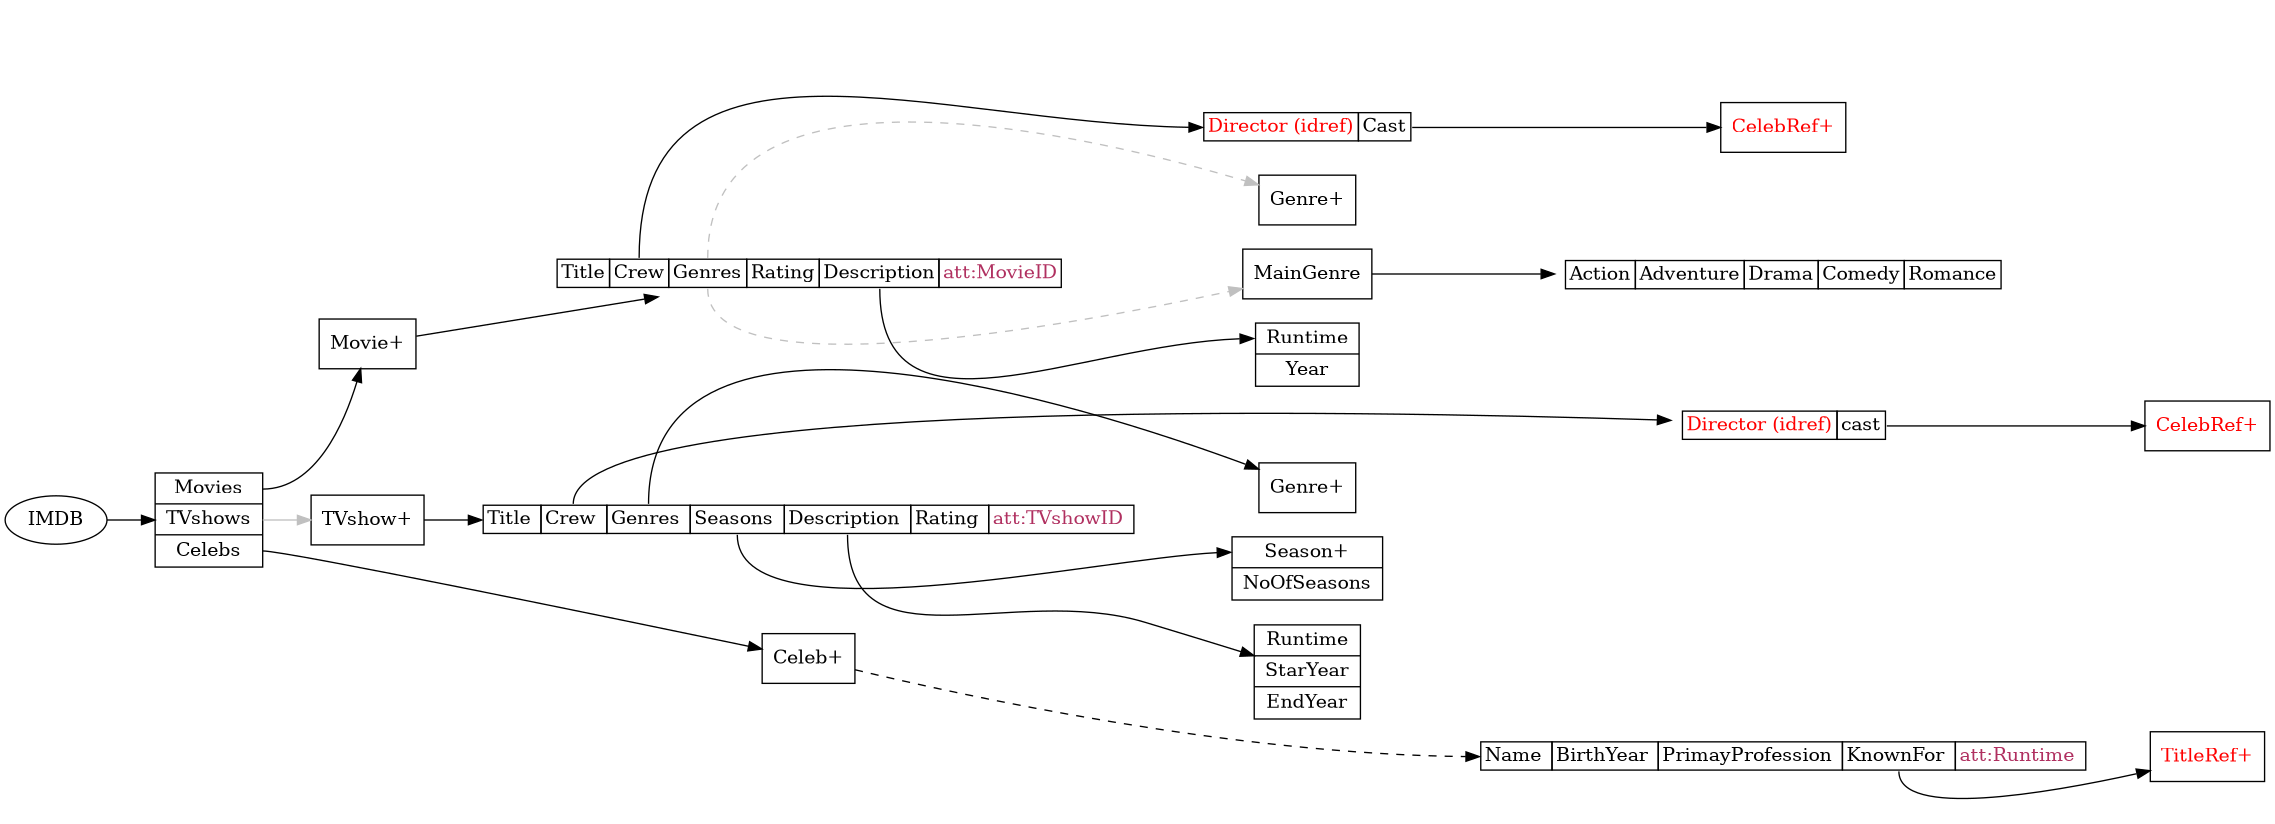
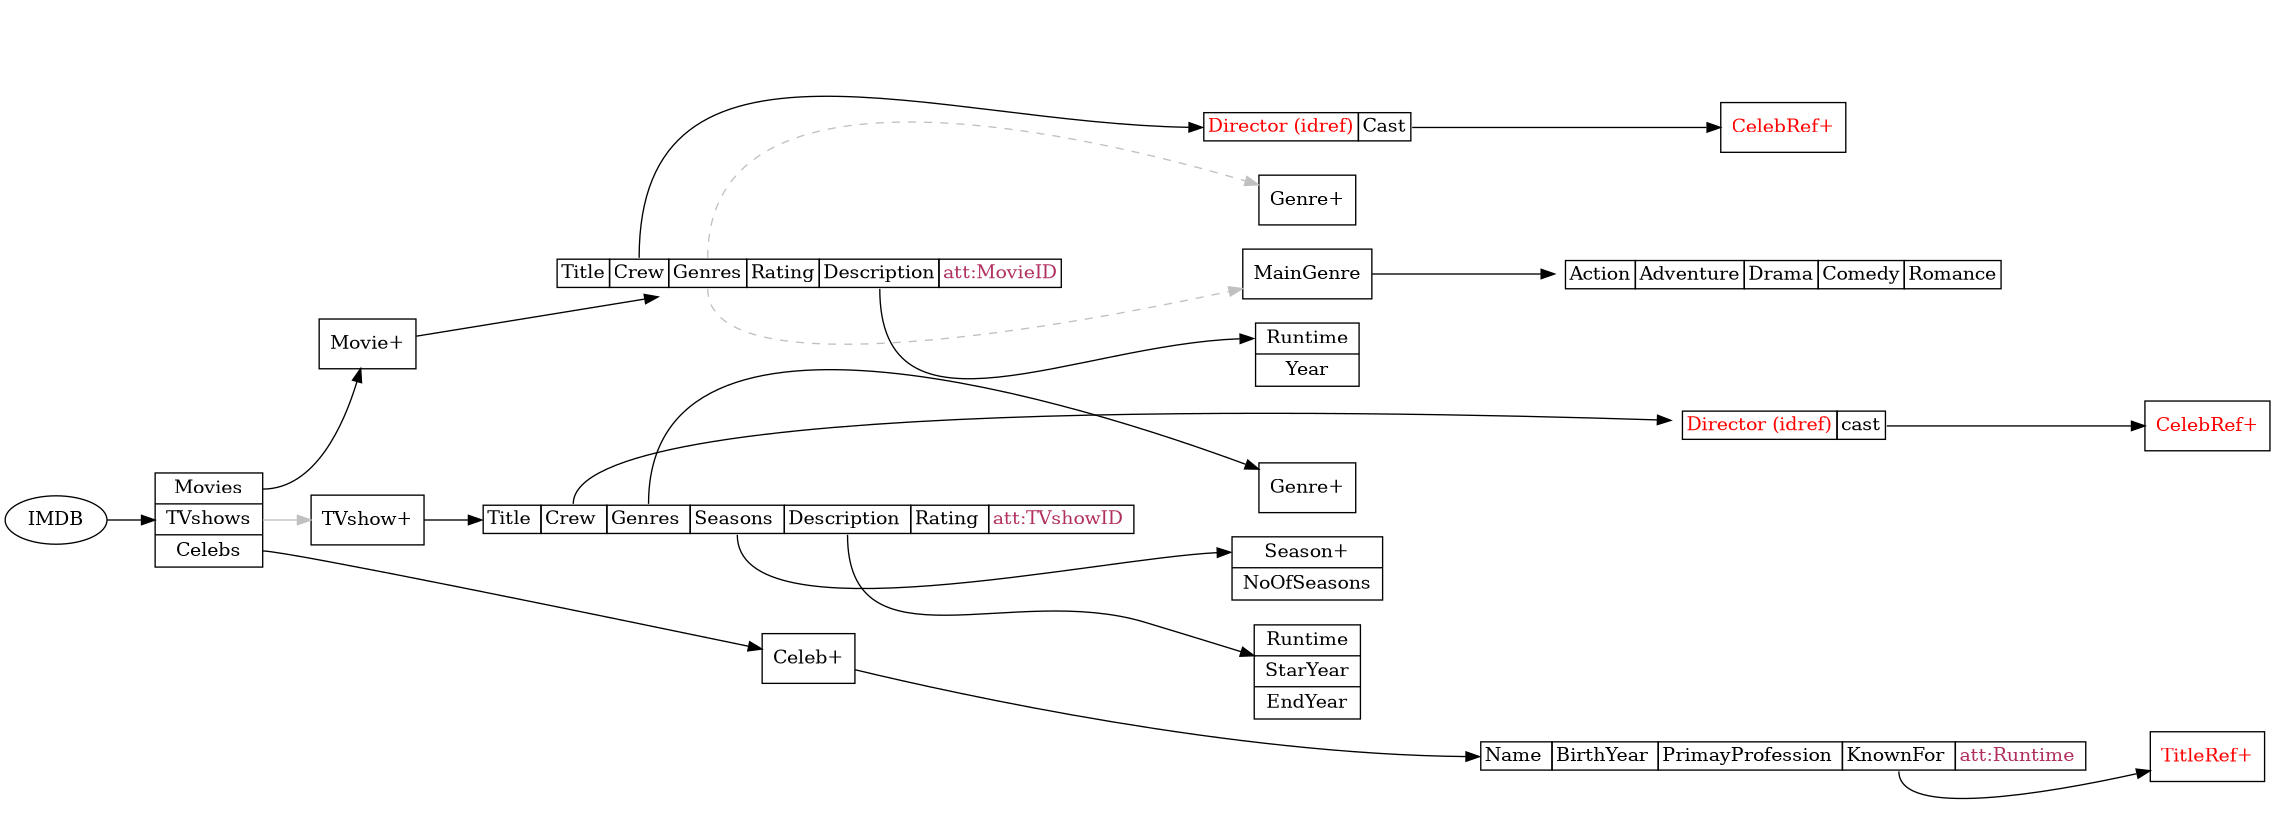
edge "Celeb+" -> "Name": style dashed -> solid
